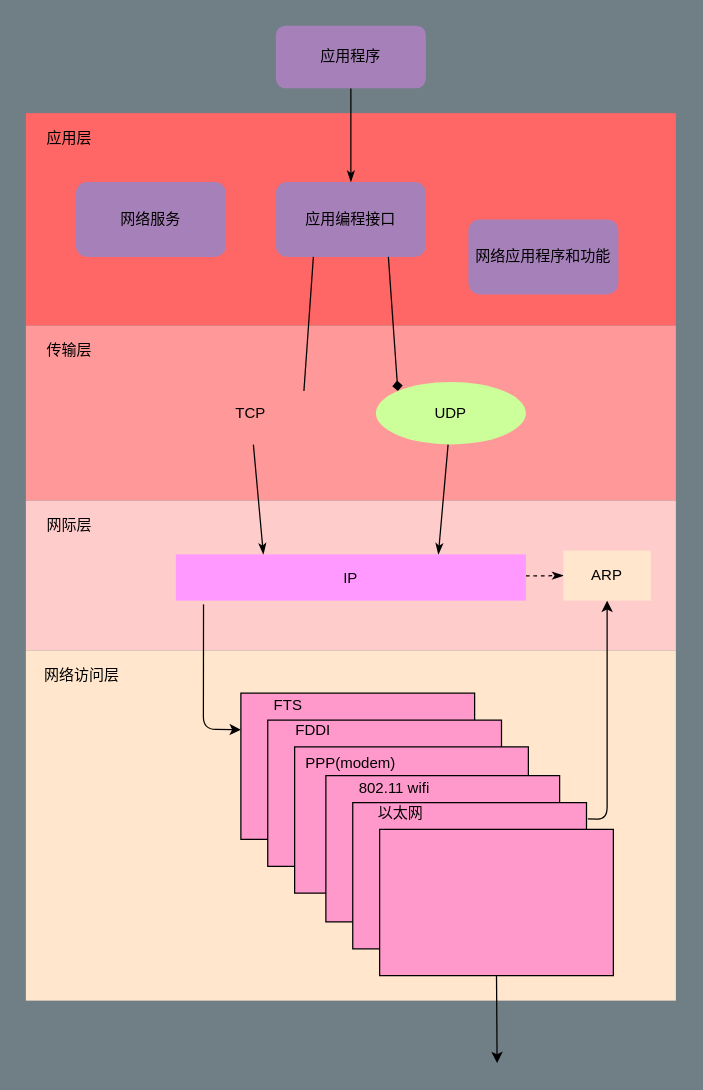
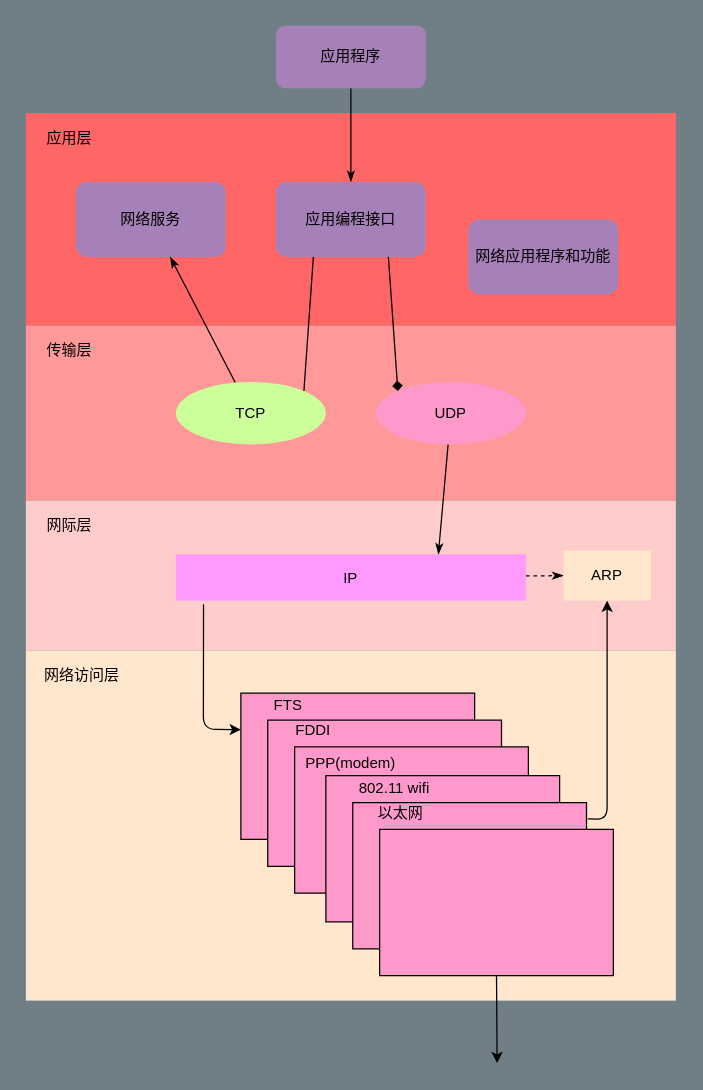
node "TCP": fillcolor #ff9999 -> #ccff99
node "UDP": fillcolor #ccff99 -> #ff99cc
edge "TCP" -> "IP": now "TCP" -> "网络服务"
